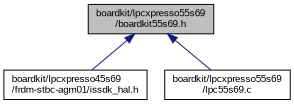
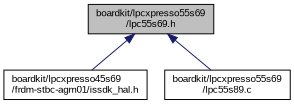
node "boardkit/lpcxpresso55s69 /boardkit55s69.h": label "boardkit/lpcxpresso55s69 /boardkit55s69.h" -> "boardkit/lpcxpresso55s69 /lpc55s69.h"
node "boardkit/lpcxpresso55s69 /lpc55s69.c": label "boardkit/lpcxpresso55s69 /lpc55s69.c" -> "boardkit/lpcxpresso55s69 /lpc55s89.c"
